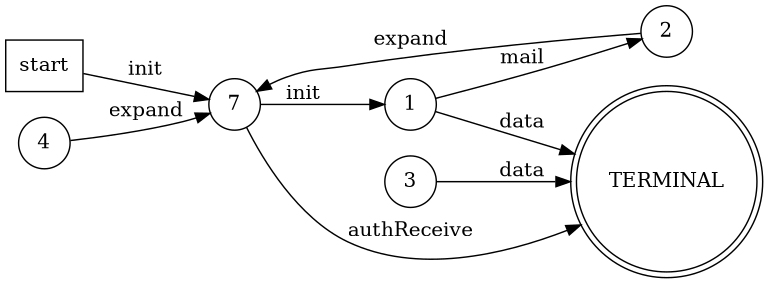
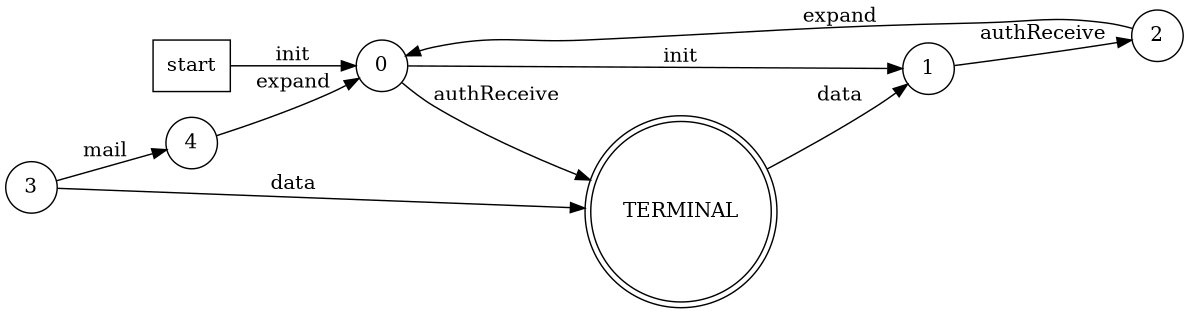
edge "1" -> "2": label "mail" -> "authReceive"
node "7": label "7" -> "0"
edge "1" -> "TERMINAL": reversed
edge "3" -> "4": added, label "mail"
